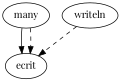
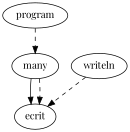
node "program": added
